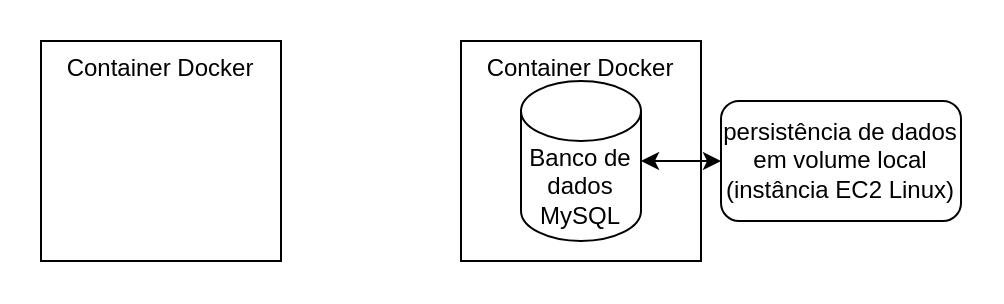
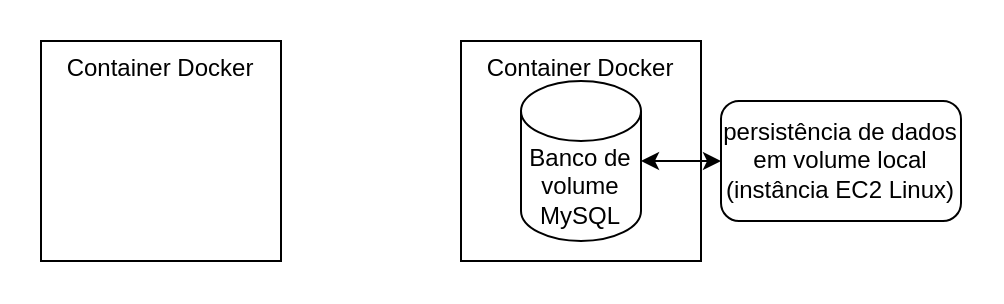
node "Banco de dados MySQL": label "Banco de dados MySQL" -> "Banco de volume MySQL"
